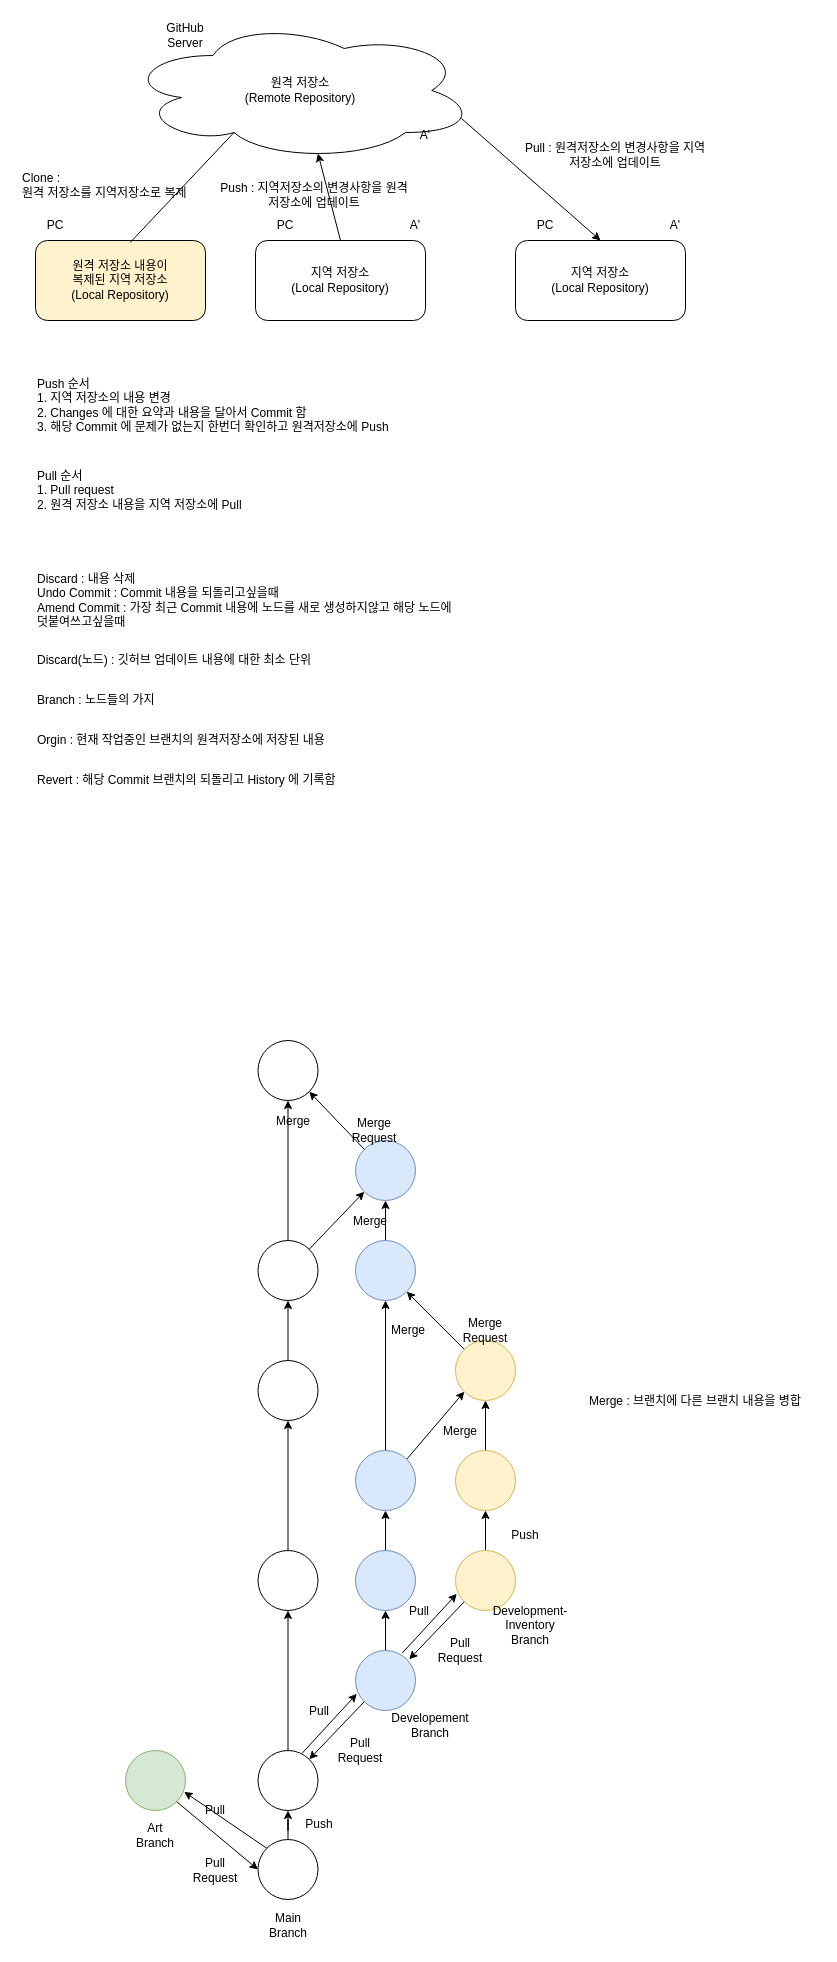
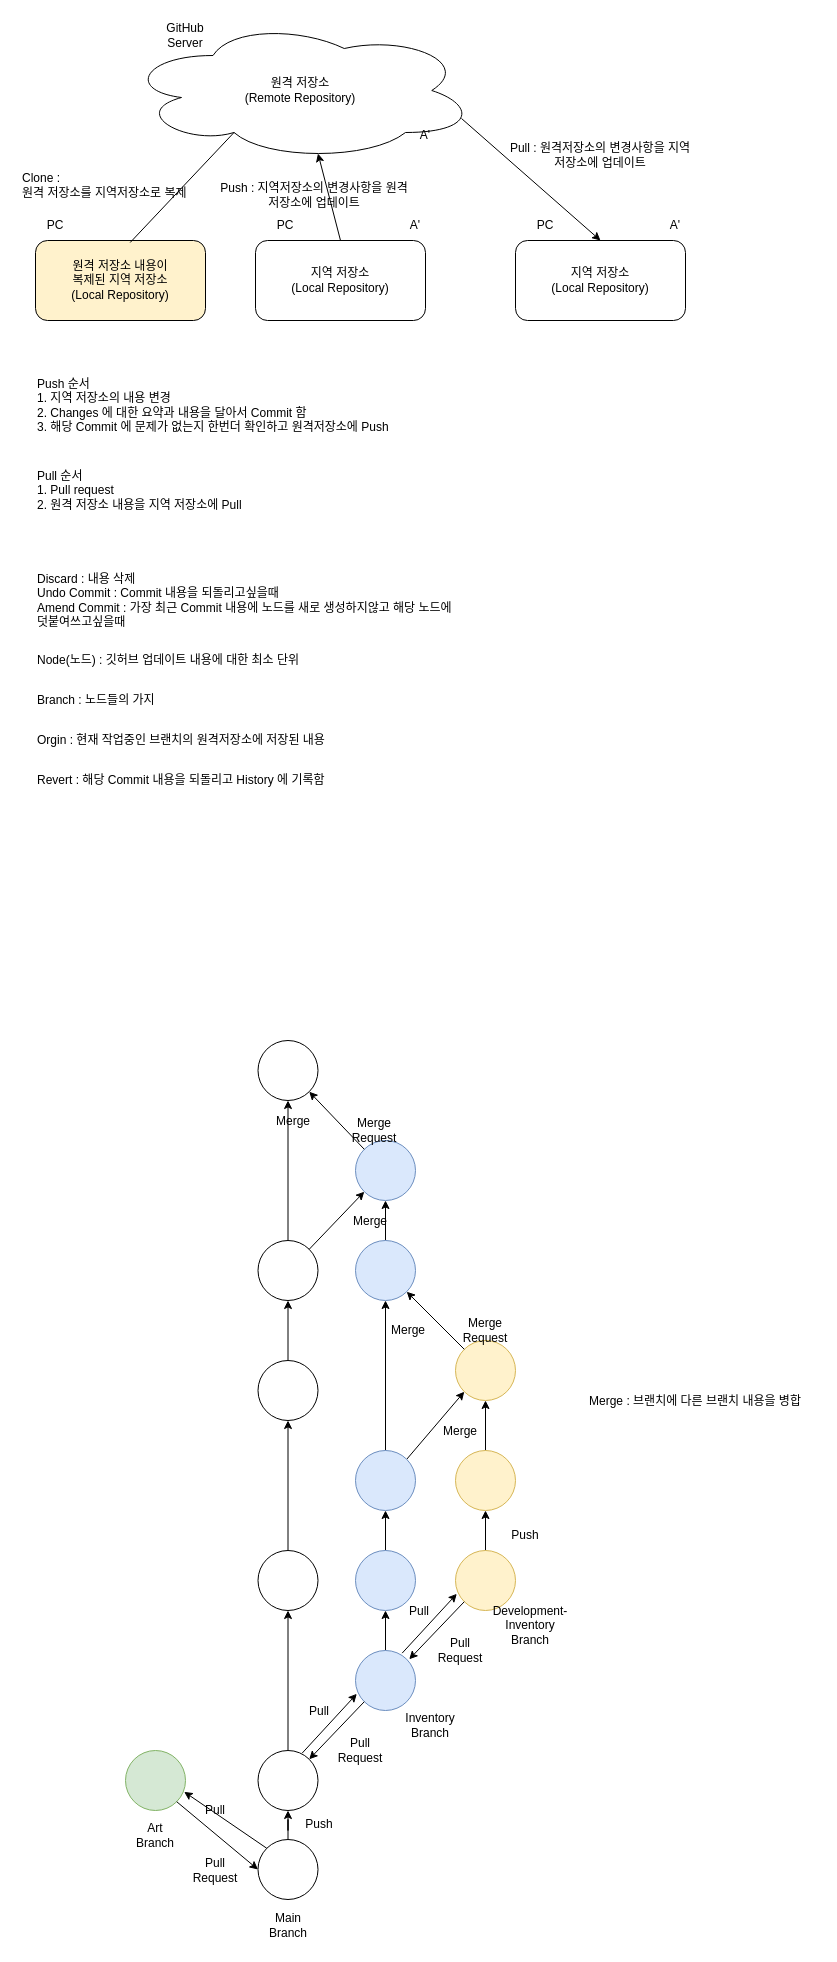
node "Pull : 원격저장소의 변경사항을 지역저장소에 업데이트": moved (616, 156) -> (601, 156)
node "Discard(노드) : 깃허브 업데이트 내용에 대한 최소 단위": label "Discard(노드) : 깃허브 업데이트 내용에 대한 최소 단위" -> "Node(노드) : 깃허브 업데이트 내용에 대한 최소 단위"
node "Revert : 해당 Commit 브랜치의 되돌리고 History 에 기록함": label "Revert : 해당 Commit 브랜치의 되돌리고 History 에 기록함" -> "Revert : 해당 Commit 내용을 되돌리고 History 에 기록함"
node "Developement Branch": label "Developement Branch" -> "Inventory Branch"
